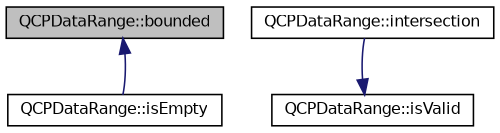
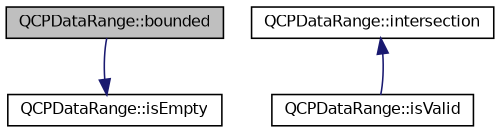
edge "QCPDataRange::intersection" -> "QCPDataRange::isValid": reversed
edge "QCPDataRange::isEmpty" -> "QCPDataRange::bounded": reversed
